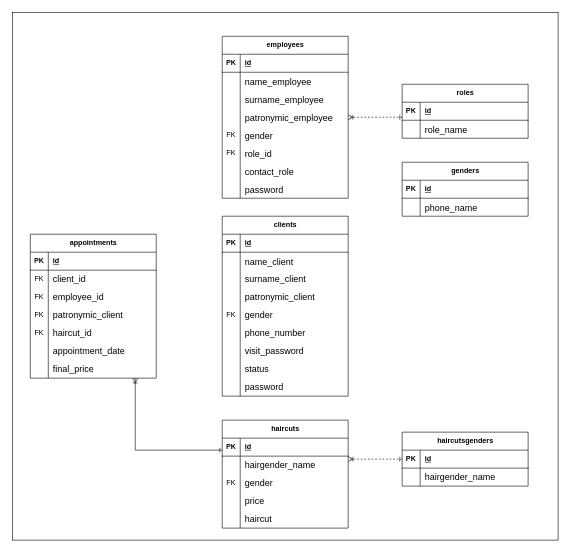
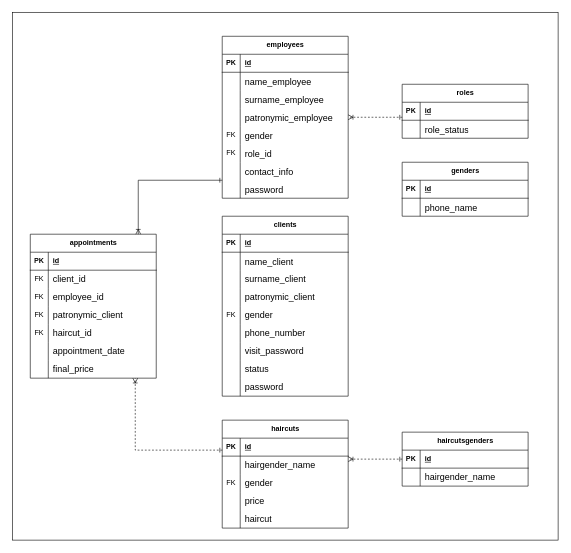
node "role_name": label "role_name" -> "role_status"
node "contact_role": label "contact_role" -> "contact_info"
edge "employees" -- "appointments": added
edge "appointments" -- "haircuts": style solid -> dashed
